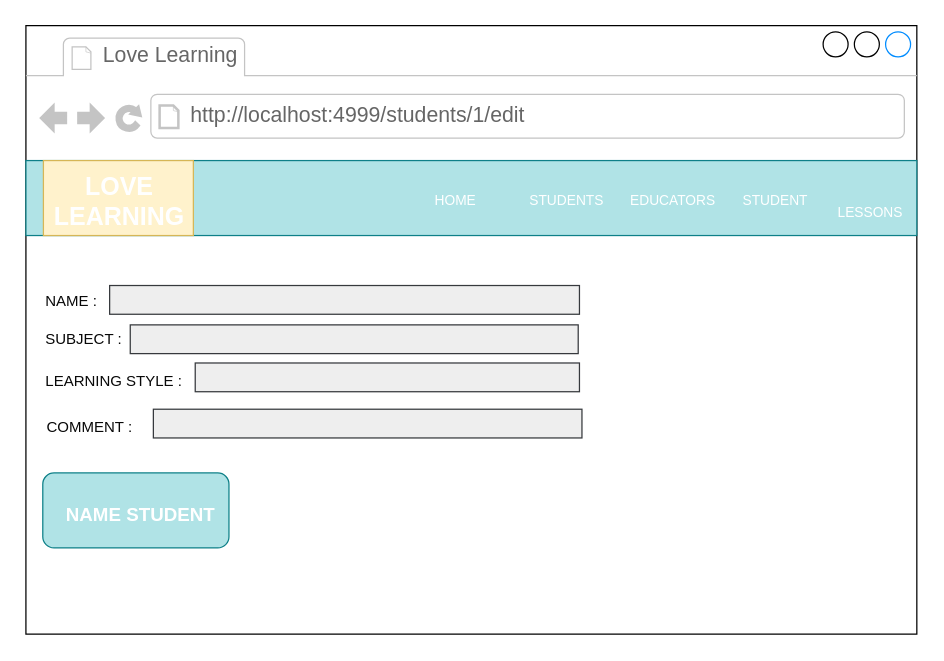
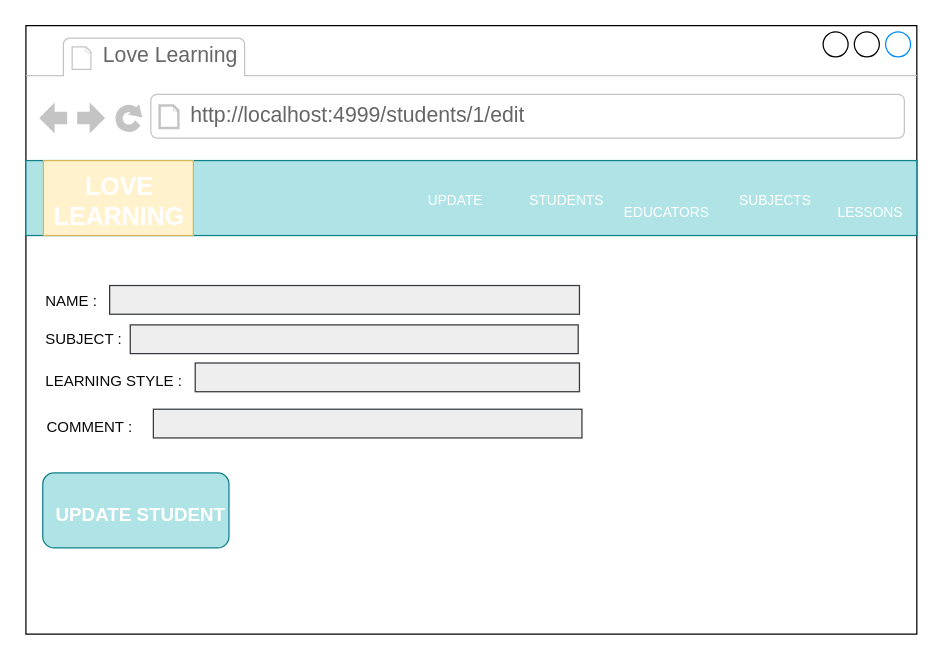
node "HOME": label "HOME" -> "UPDATE"
node "EDUCATORS": moved (673, 201) -> (667, 213)
node "STUDENT": label "STUDENT" -> "SUBJECTS"
node "NAME STUDENT": label "NAME STUDENT" -> "UPDATE STUDENT"
